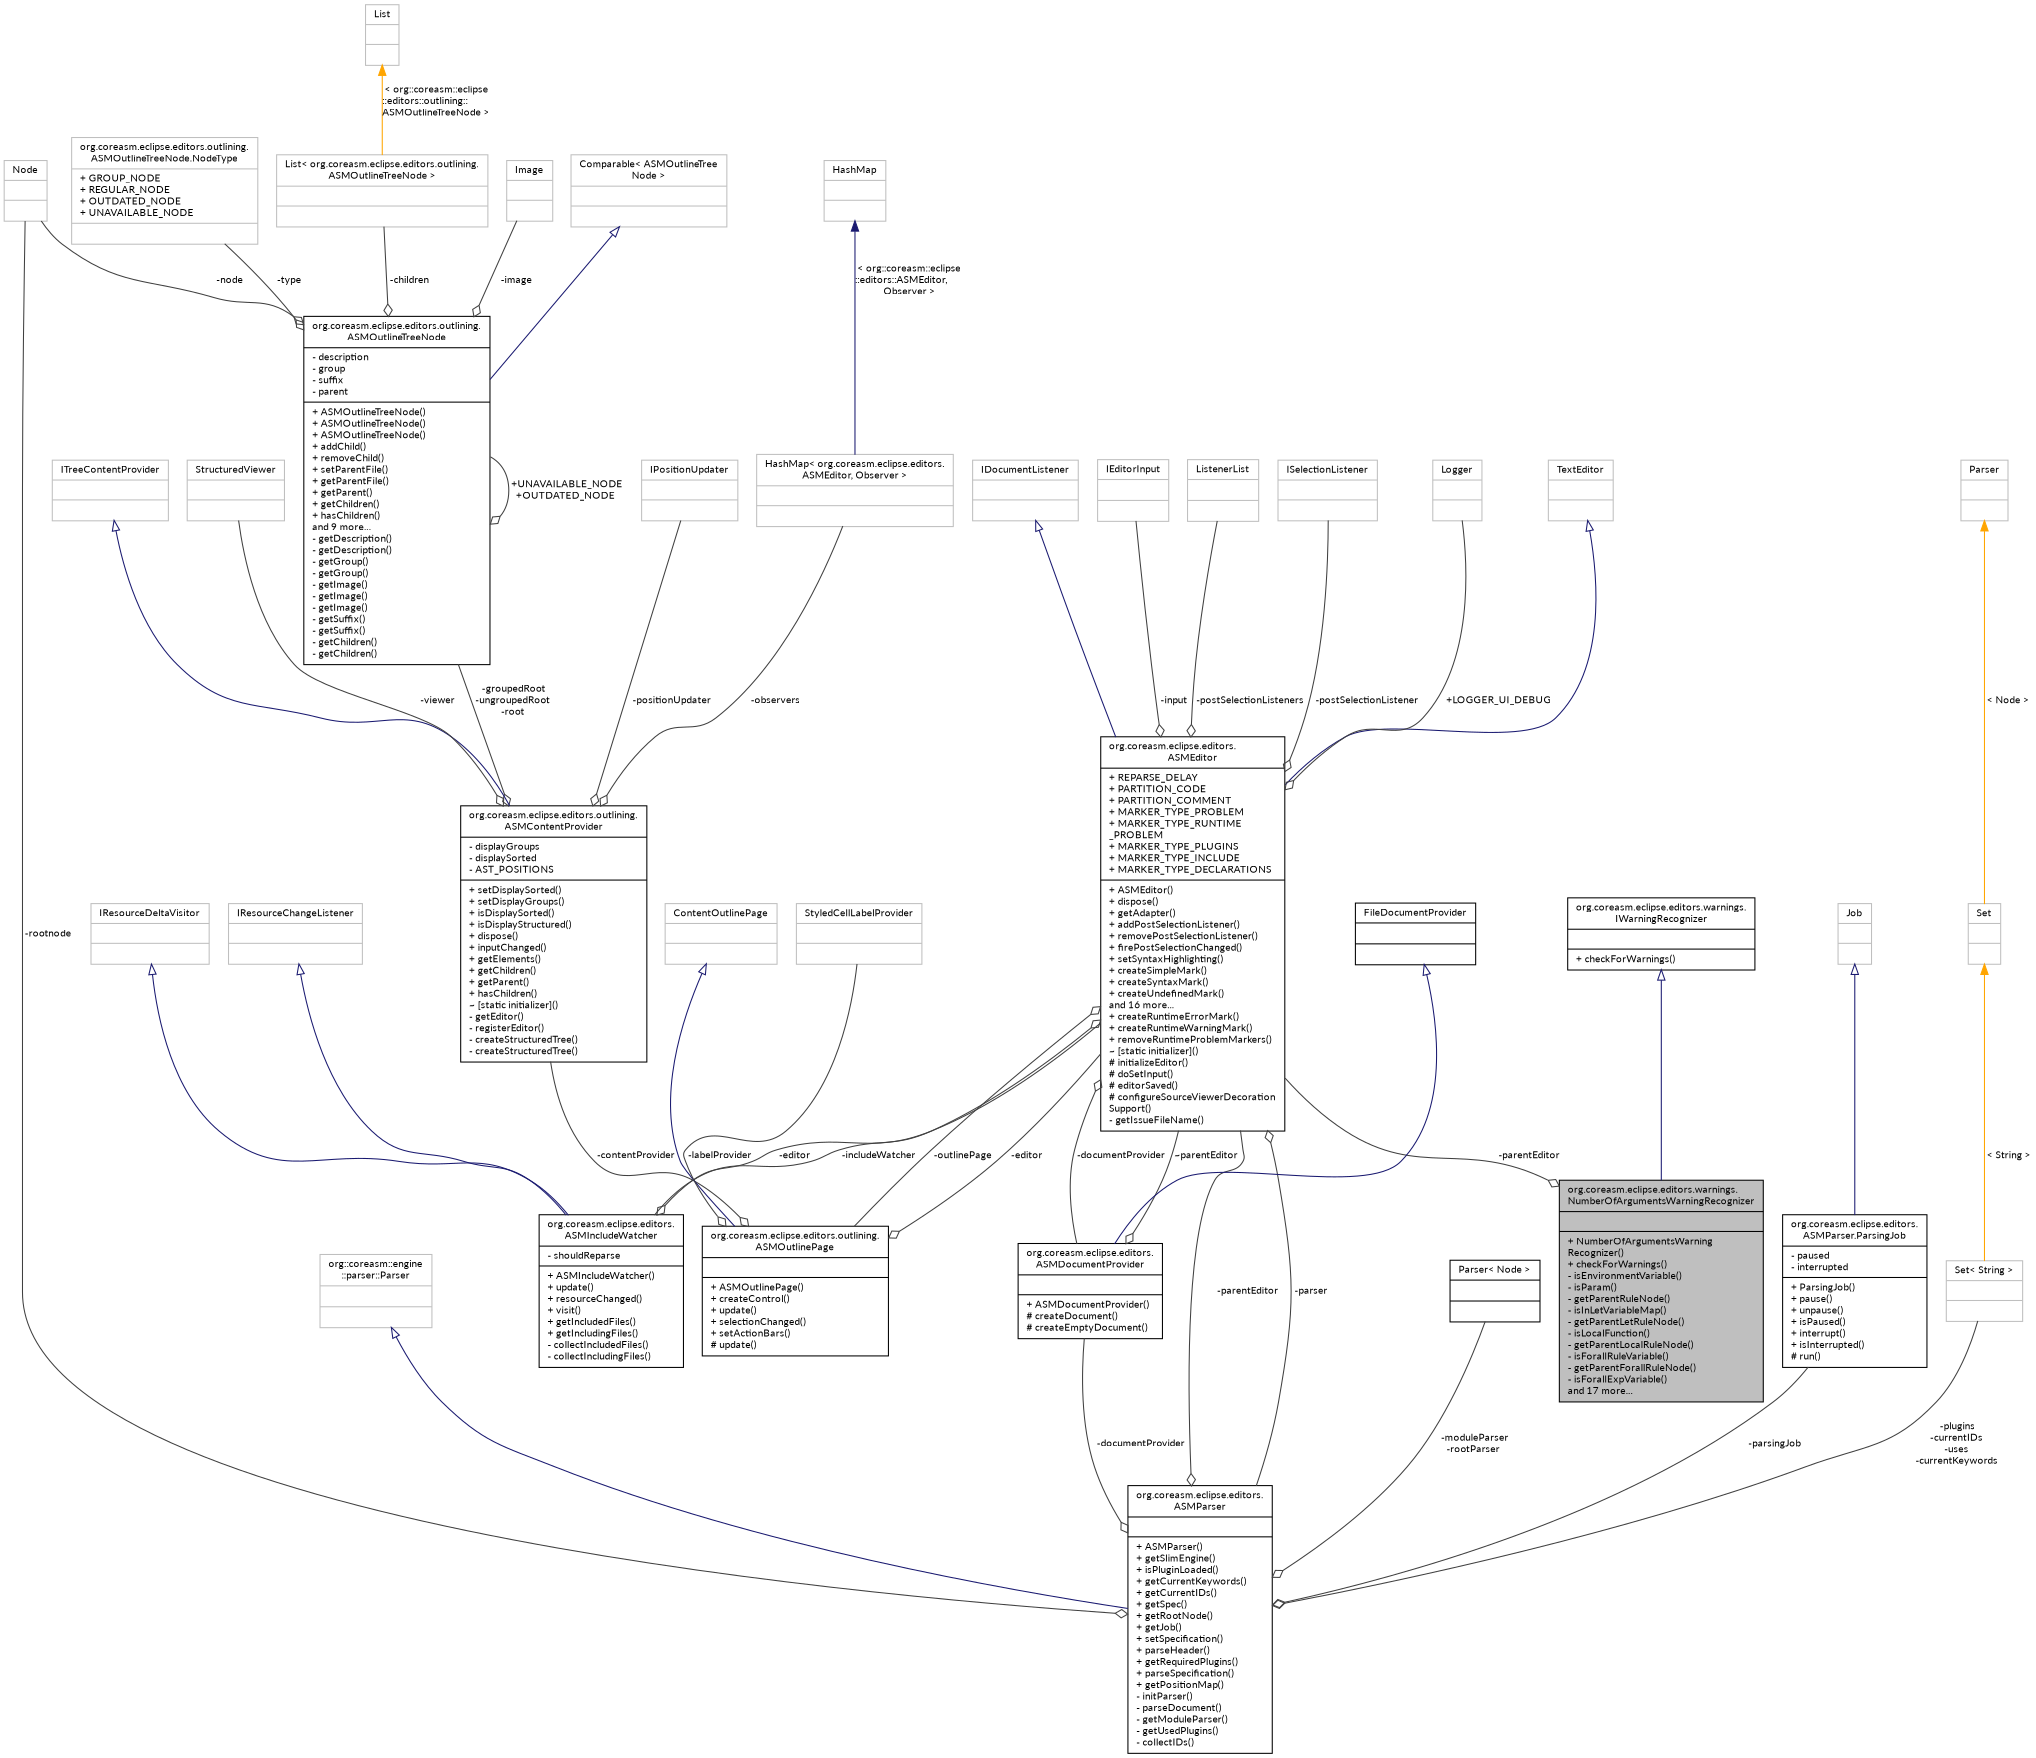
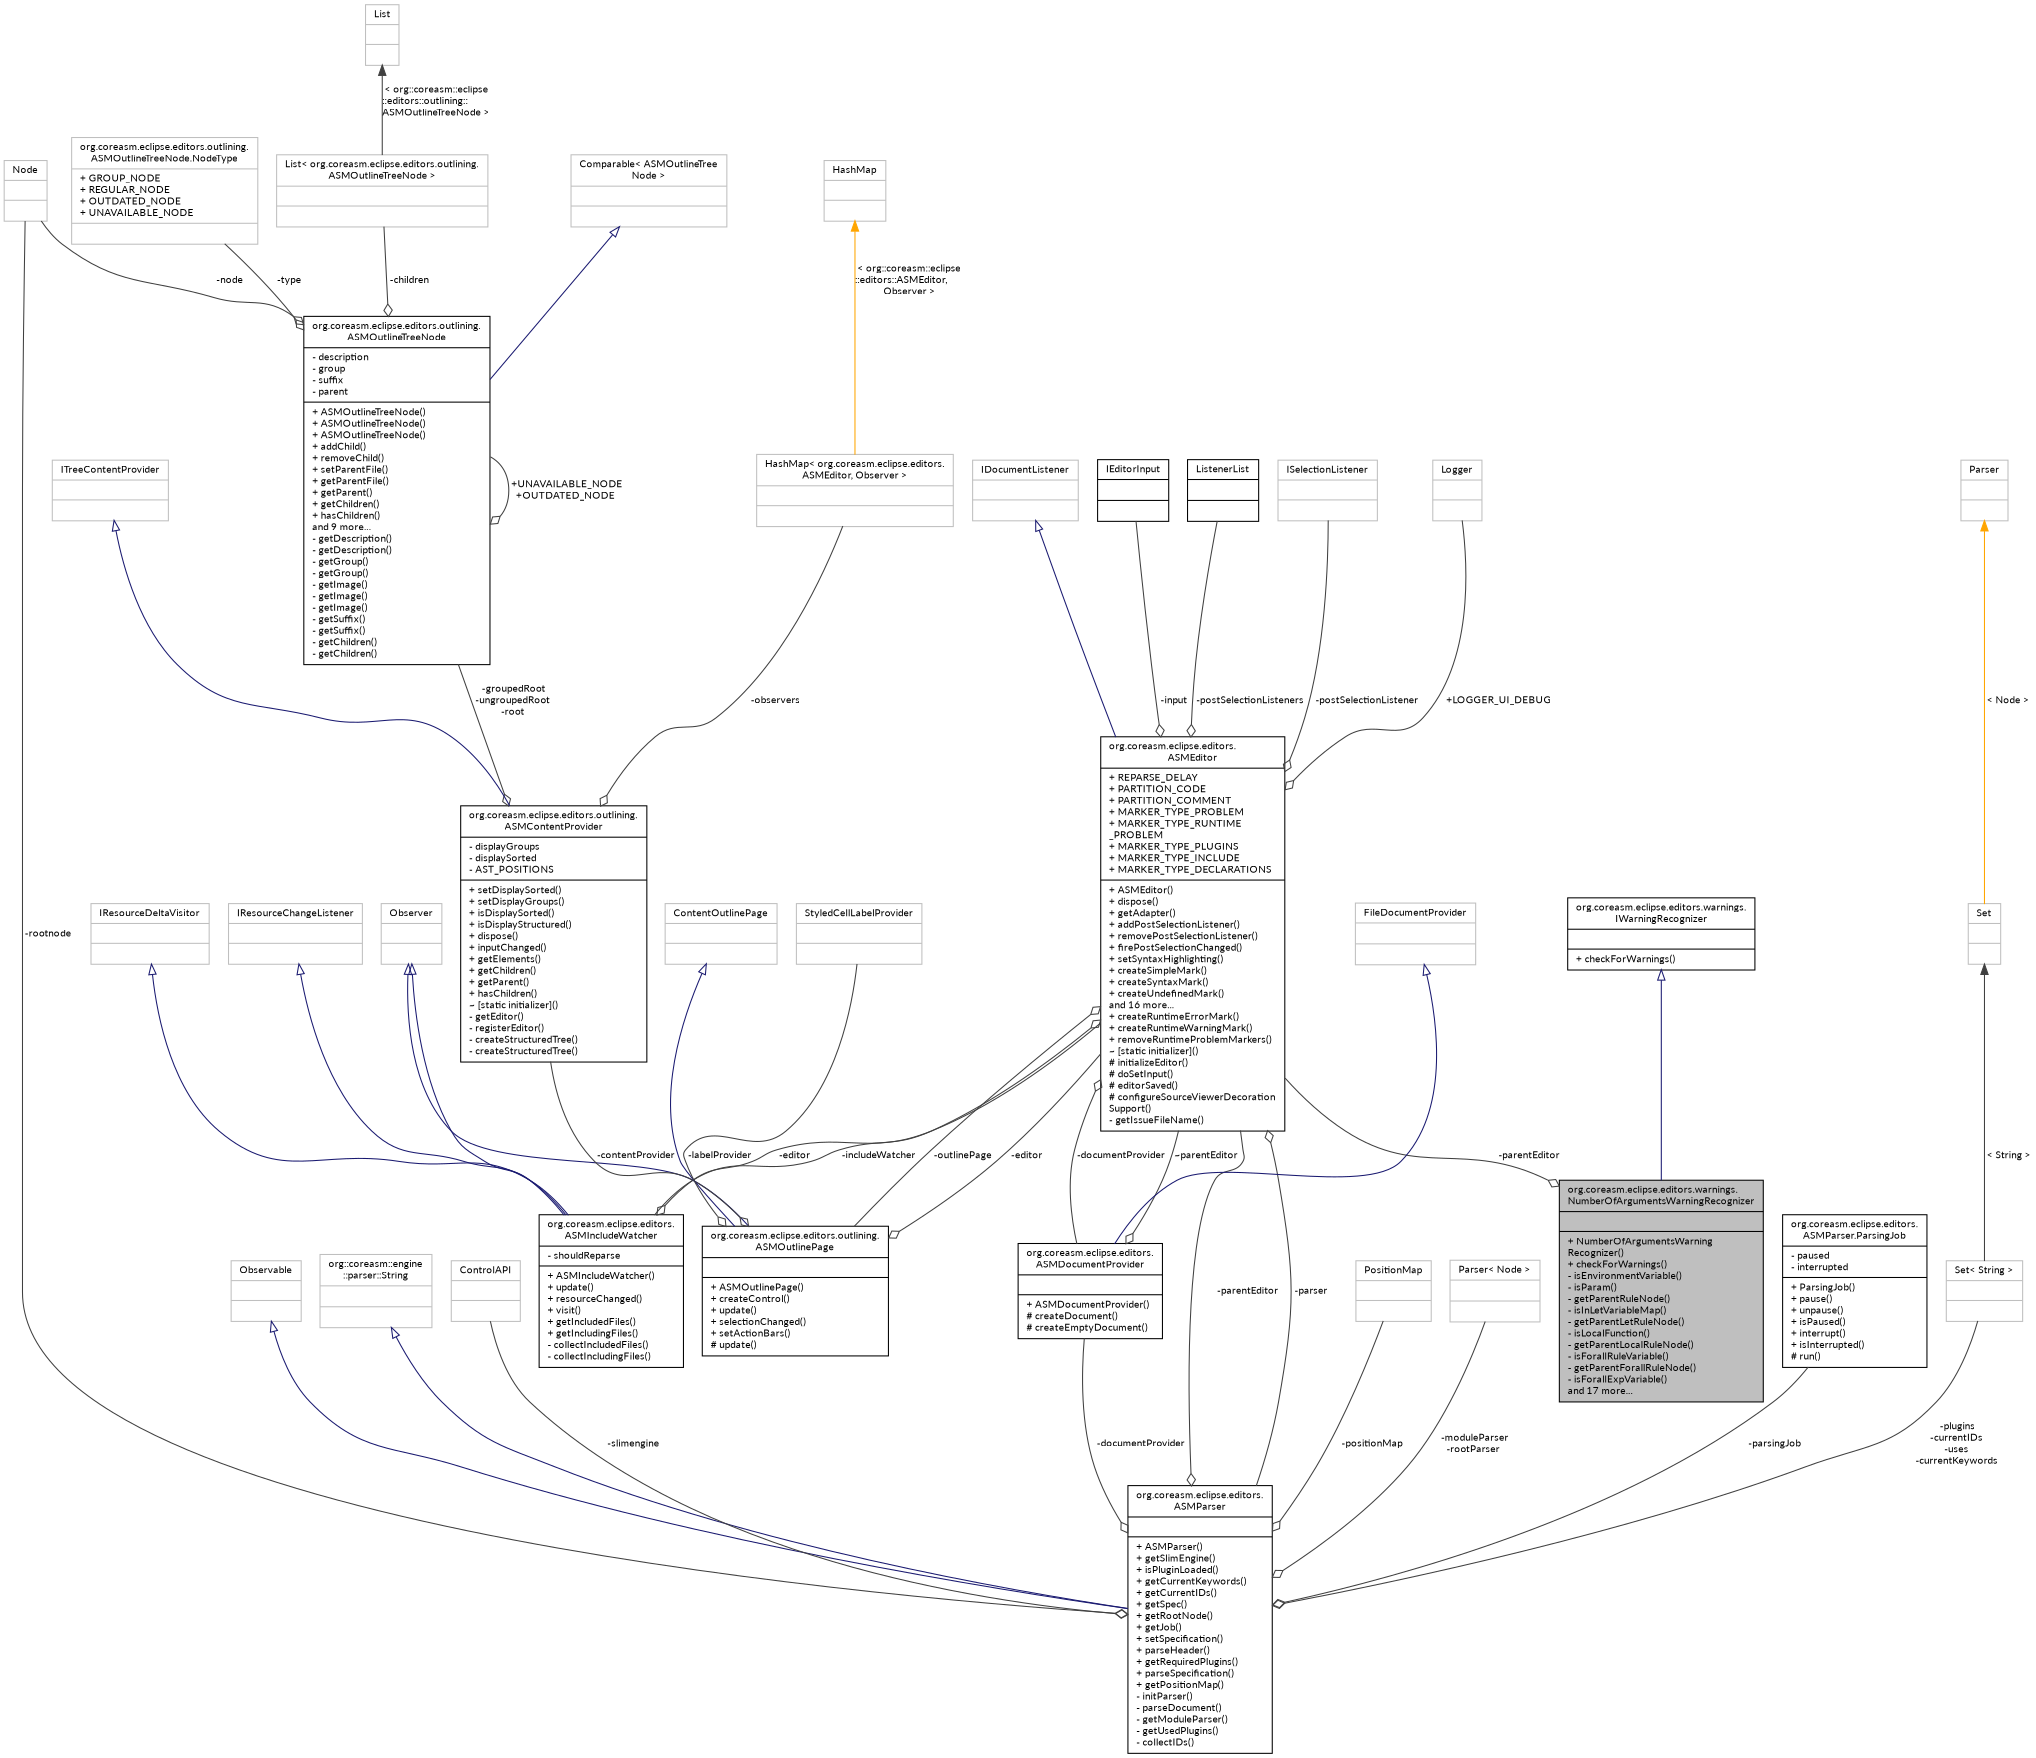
edge "List< org.coreasm.eclipse.editors.outlining." -> "List": color orange -> grey25
node "Image": removed
edge "HashMap< org.coreasm.eclipse.editors." -> "HashMap": color midnightblue -> orange
node "StructuredViewer": removed
node "IPositionUpdater": removed
node "IEditorInput": color grey75 -> black
node "ListenerList": color grey75 -> black
node "TextEditor": removed
node "Observer": added
node "FileDocumentProvider": color black -> grey75
node "Job": removed
edge "Set< String >" -> "Set": color orange -> grey25
node "org::coreasm::engine": text "::parser::Parser" -> "::parser::String"
node "Observable": added
node "ControlAPI": added
node "PositionMap": added
node "Parser< Node >": color black -> grey75
